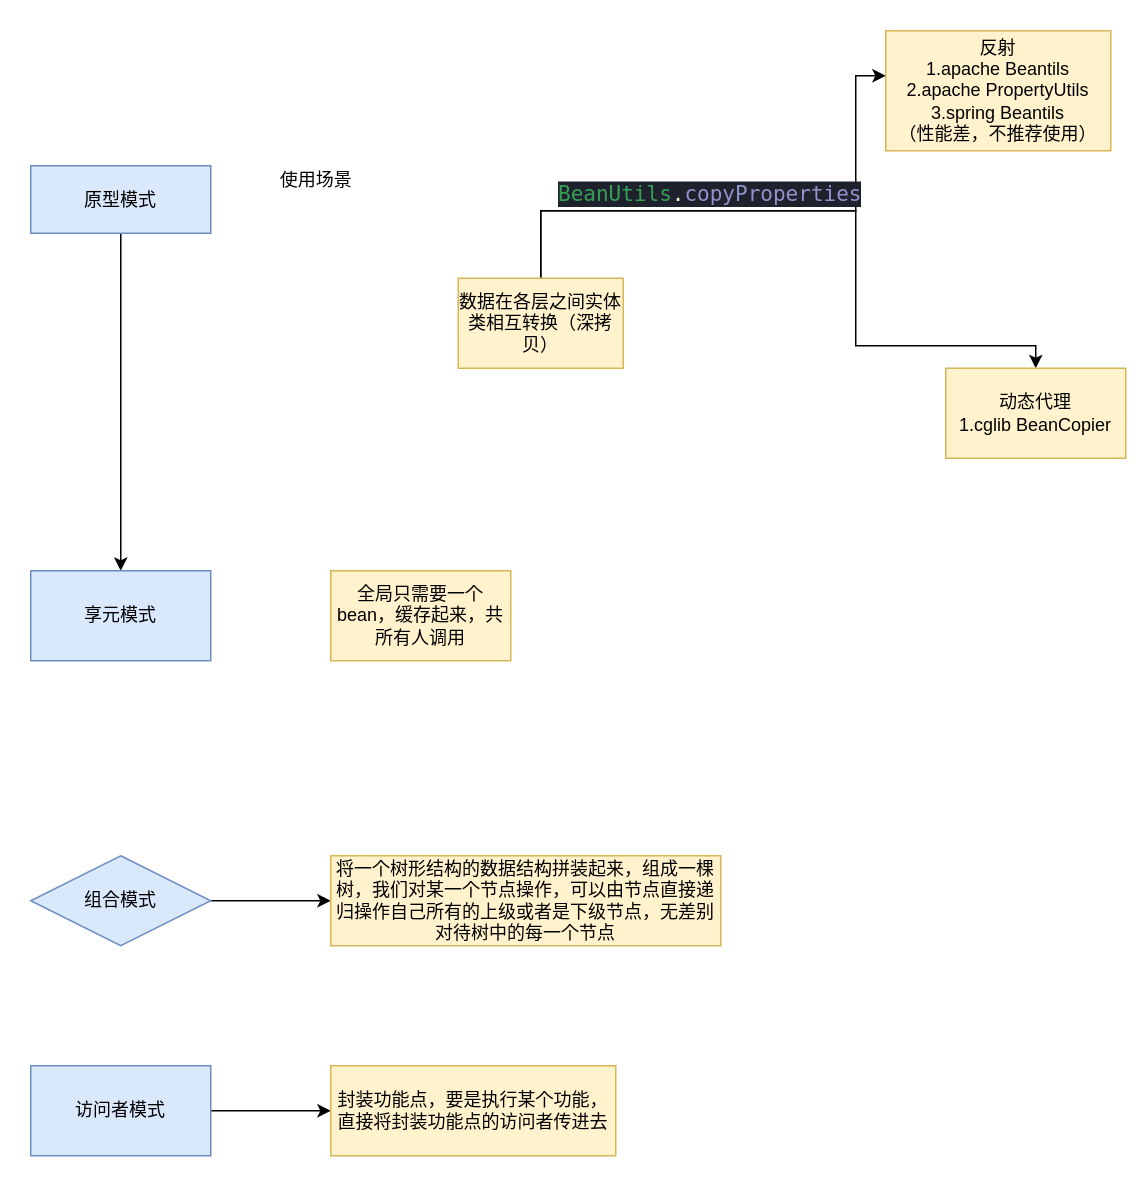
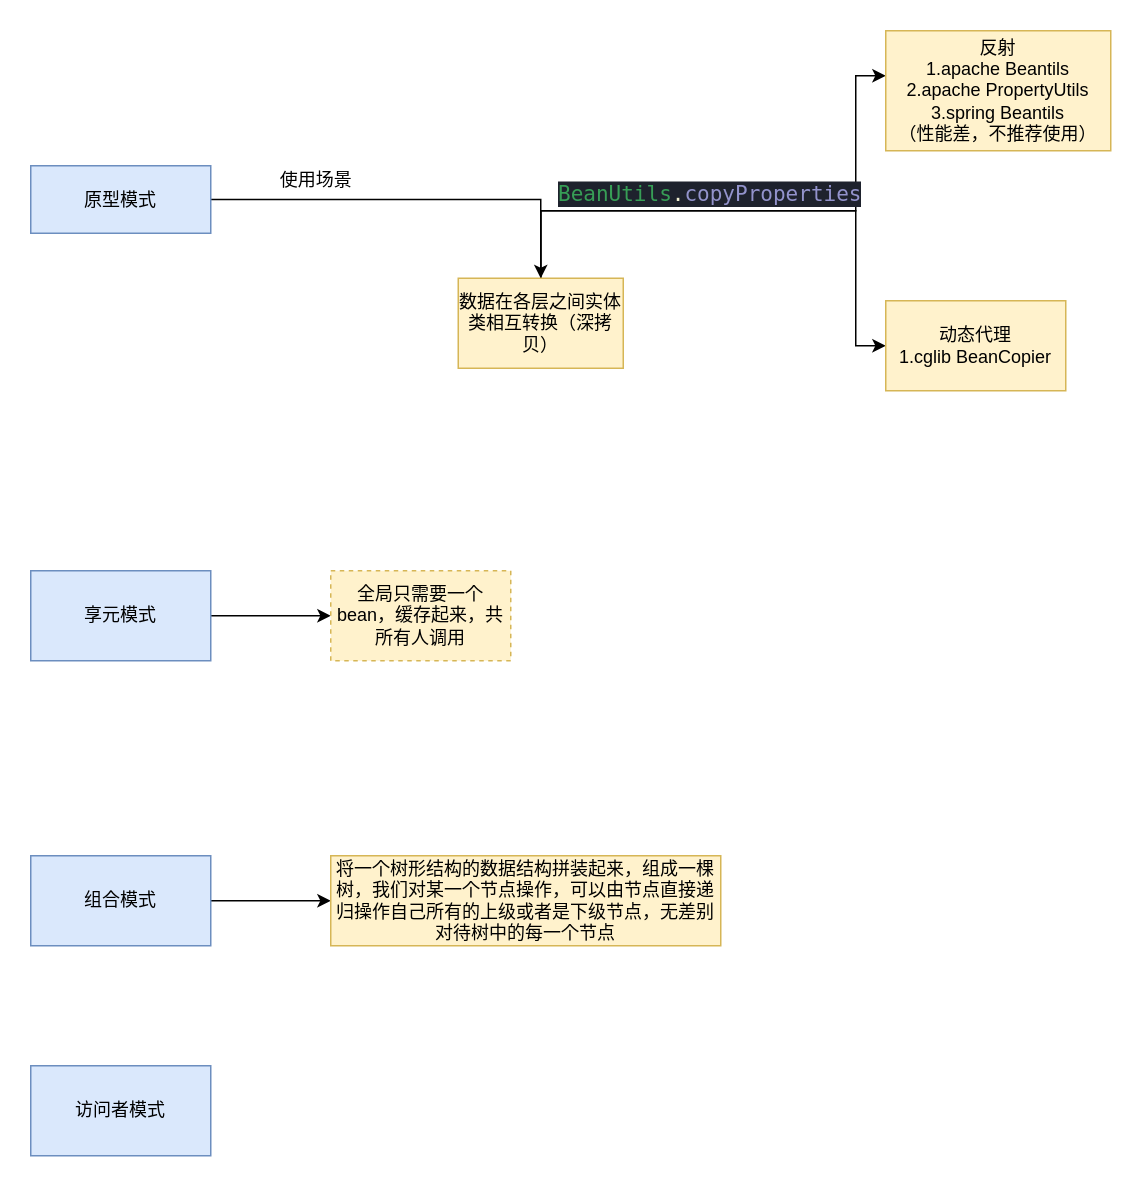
edge "原型模式" -> "享元模式": now "原型模式" -> "数据在各层之间实体类相互转换（深拷贝）"
node "动态代理 1.cglib BeanCopier": moved (1036, 413) -> (976, 346)
edge "享元模式" -> "全局只需要一个bean，缓存起来，共所有人调用": added
node "全局只需要一个bean，缓存起来，共所有人调用": style solid -> dashed
node "组合模式": shape diamond -> rectangle
edge "访问者模式" -> "封装功能点，要是执行某个功能，直接将封装功能点的访问者传进去": removed
node "封装功能点，要是执行某个功能，直接将封装功能点的访问者传进去": removed
